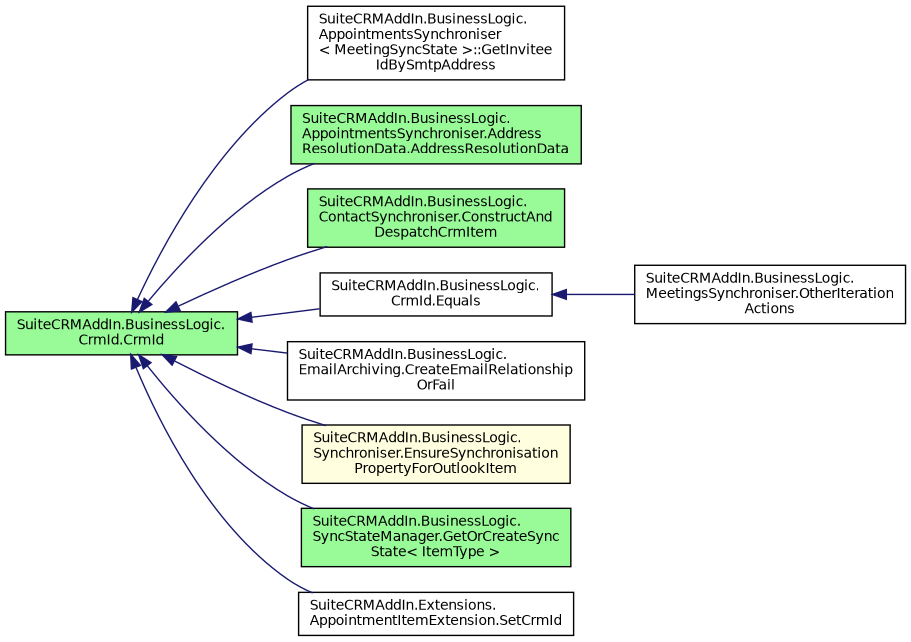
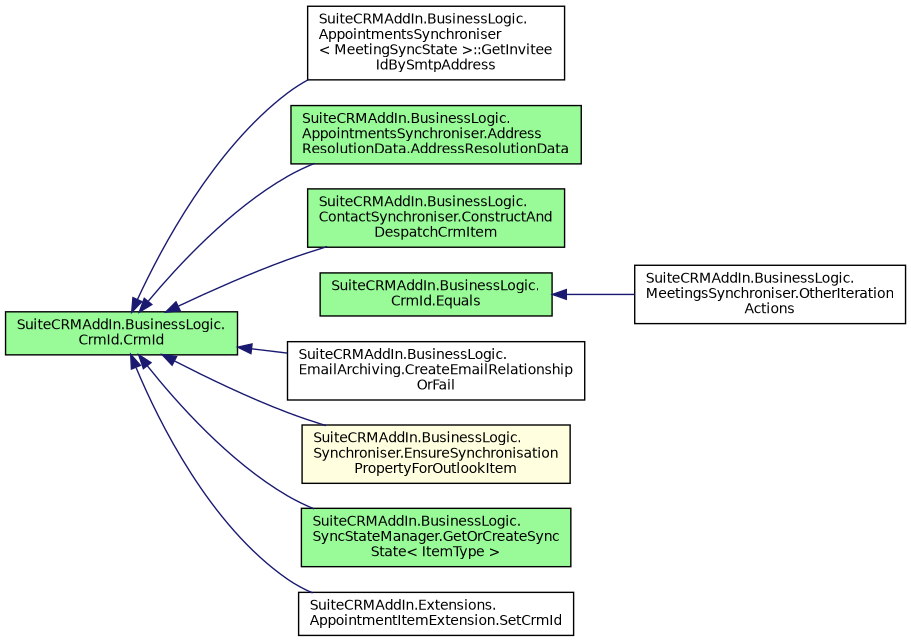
node "SuiteCRMAddIn.BusinessLogic. CrmId.Equals": fillcolor white -> palegreen
edge "SuiteCRMAddIn.BusinessLogic. CrmId.Equals" -> "SuiteCRMAddIn.BusinessLogic. CrmId.CrmId": removed
